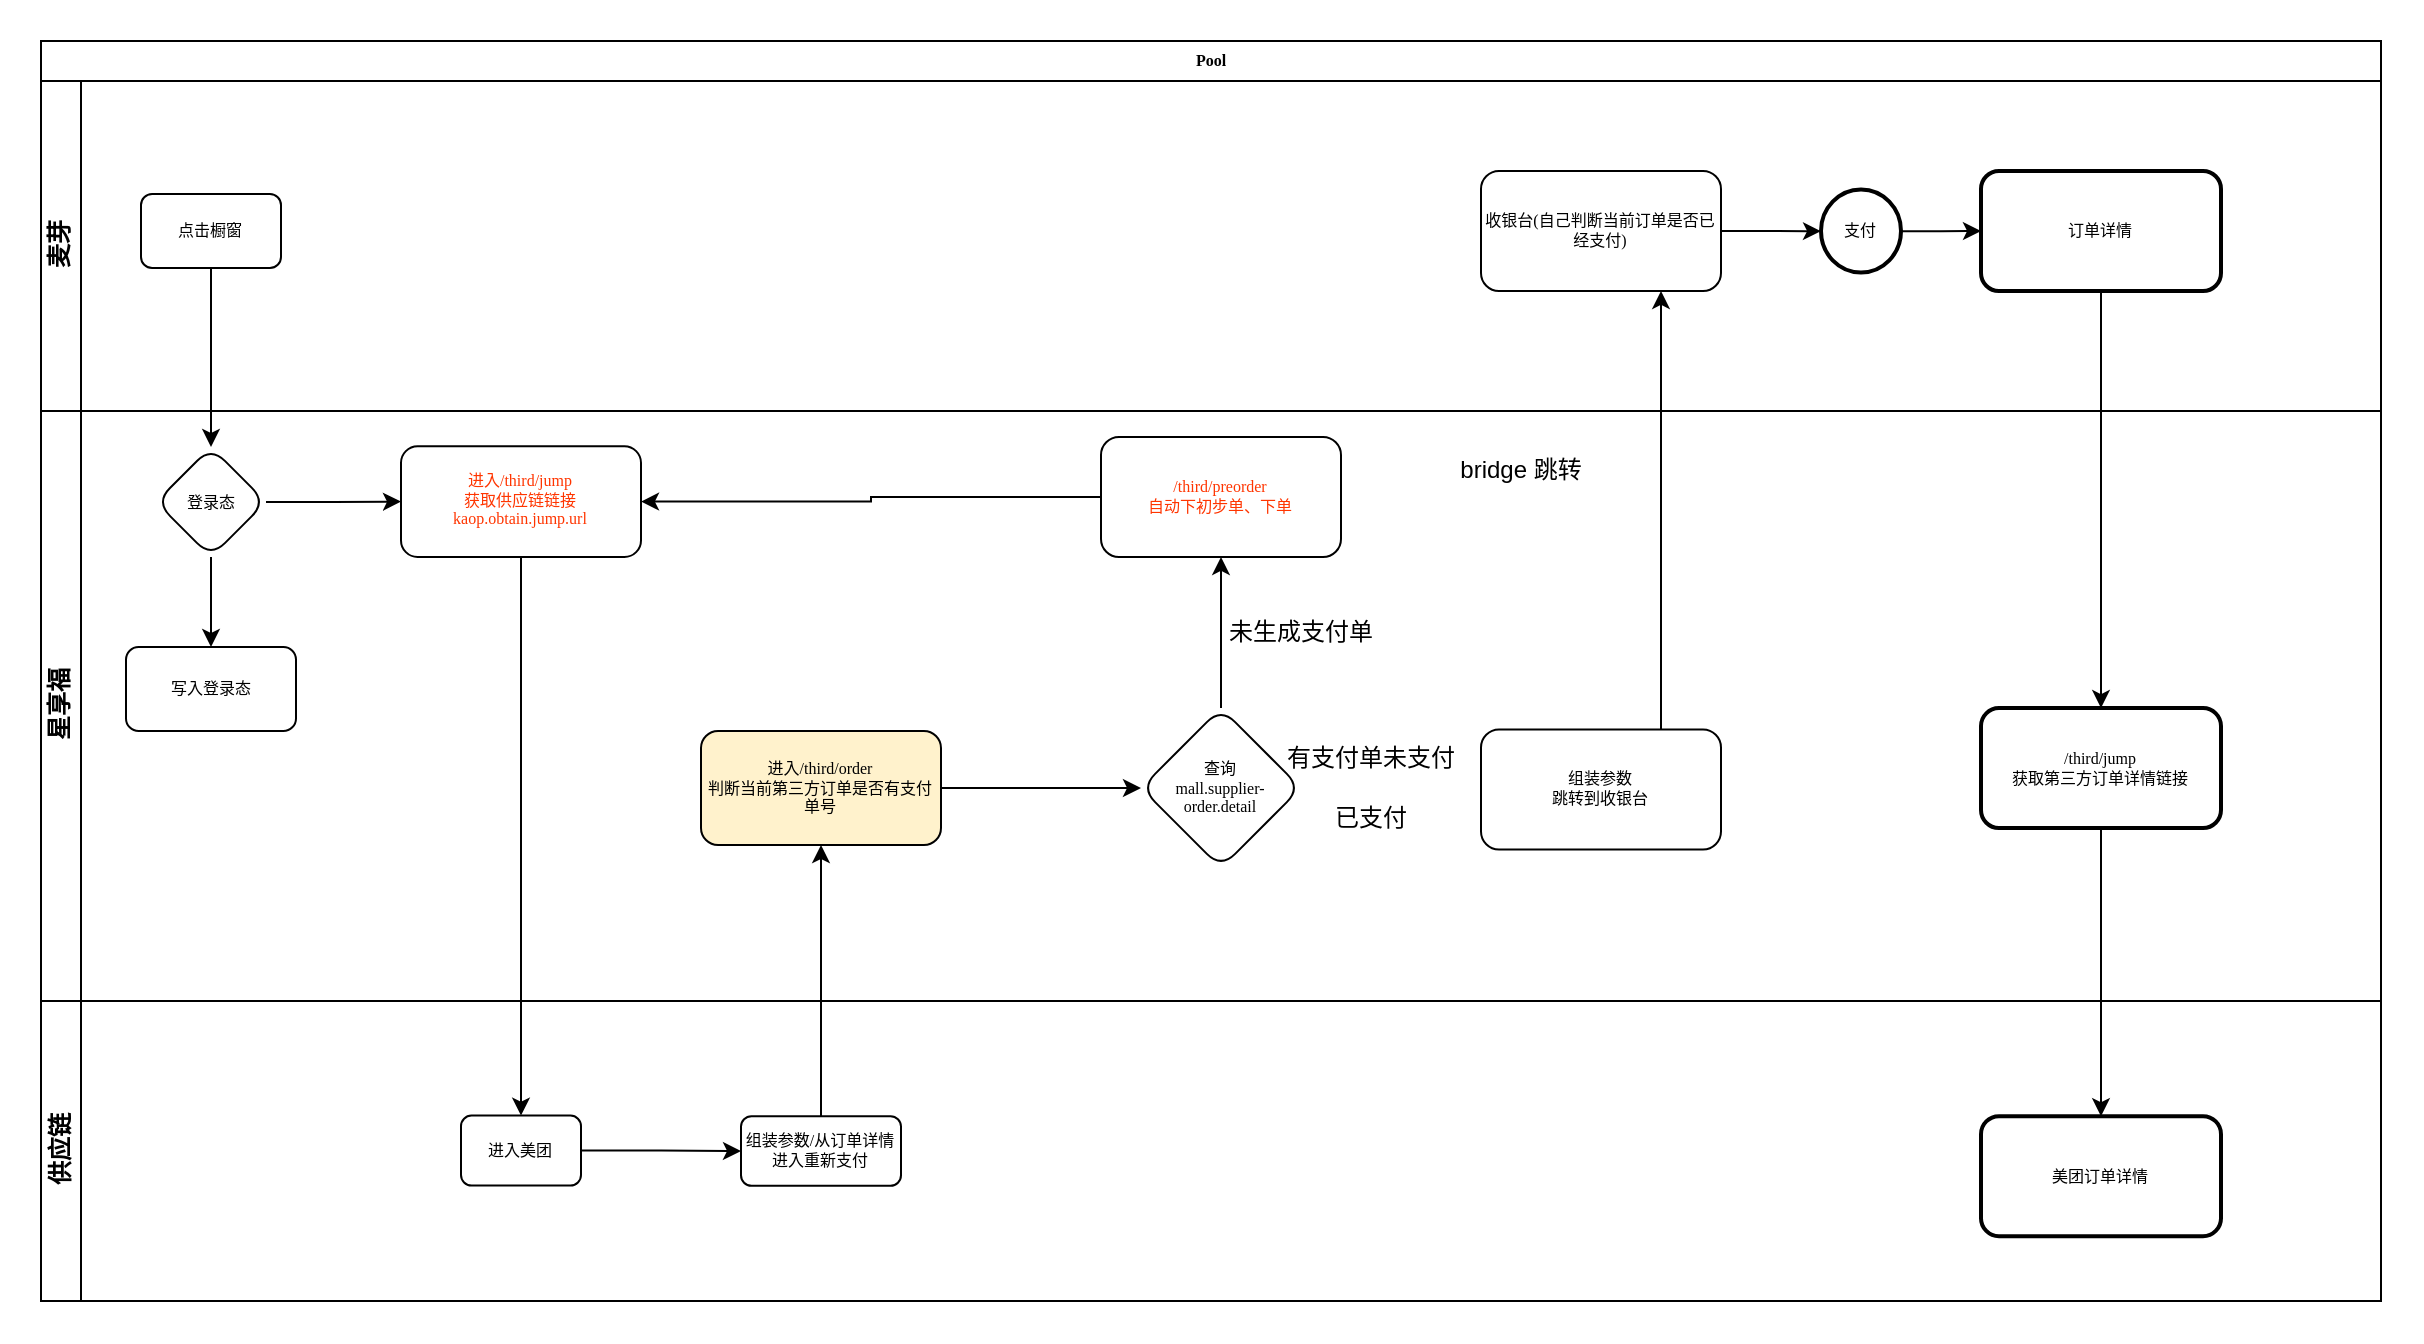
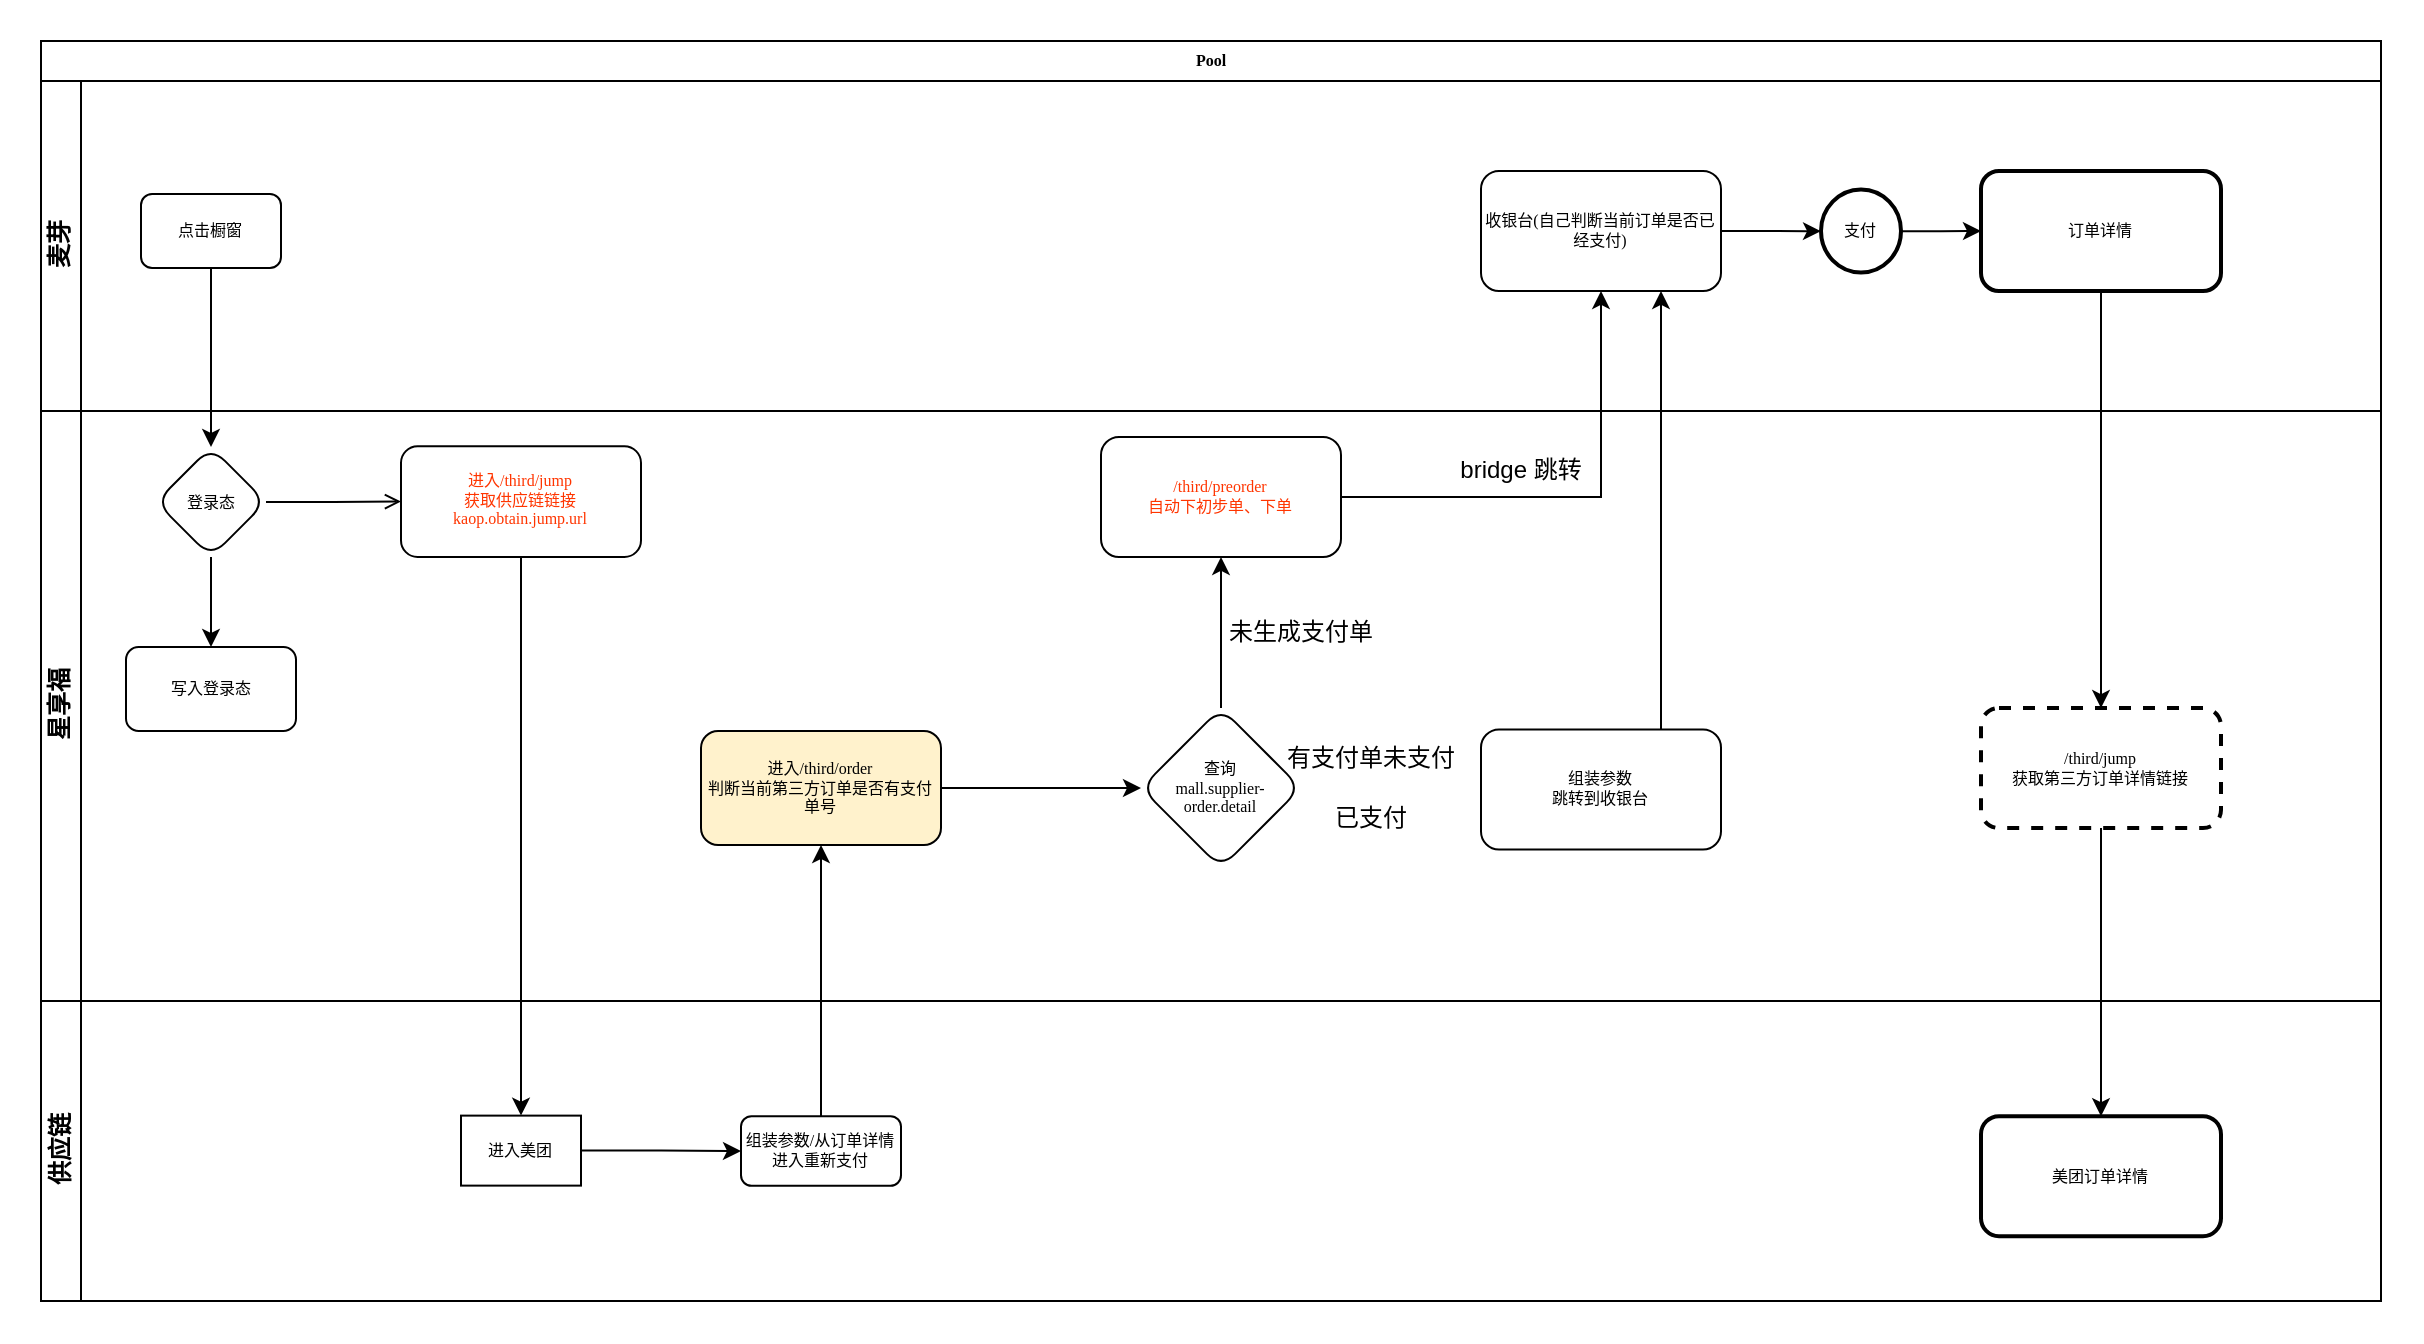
edge "/third/preorder 自动下初步单、下单" -> "进入/third/jump 获取供应链链接 kaop.obtain.jump.url": now "/third/preorder 自动下初步单、下单" -> "收银台(自己判断当前订单是否已经支付)"
edge "登录态" -> "进入/third/jump 获取供应链链接 kaop.obtain.jump.url": arrowhead classic -> open
node "/third/jump 获取第三方订单详情链接": style solid -> dashed
node "进入美团": shape rounded rectangle -> rectangle
